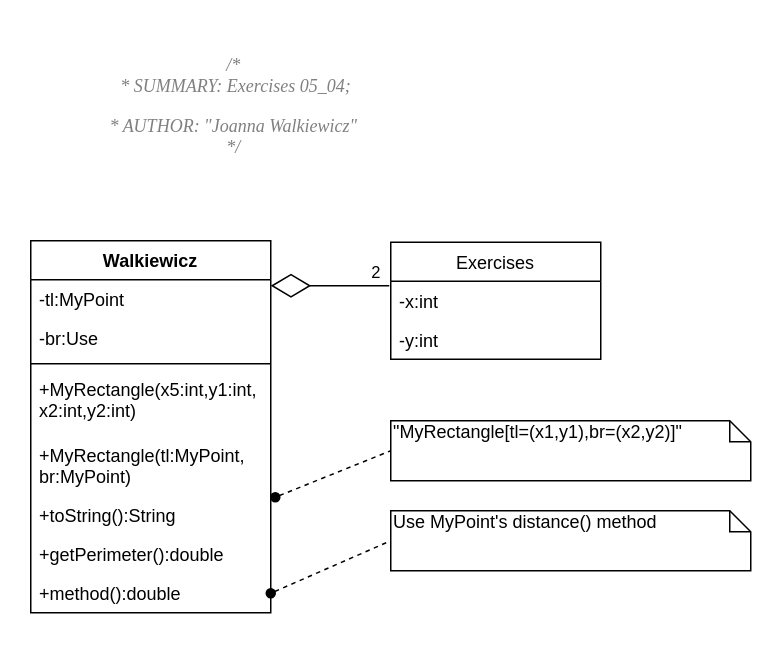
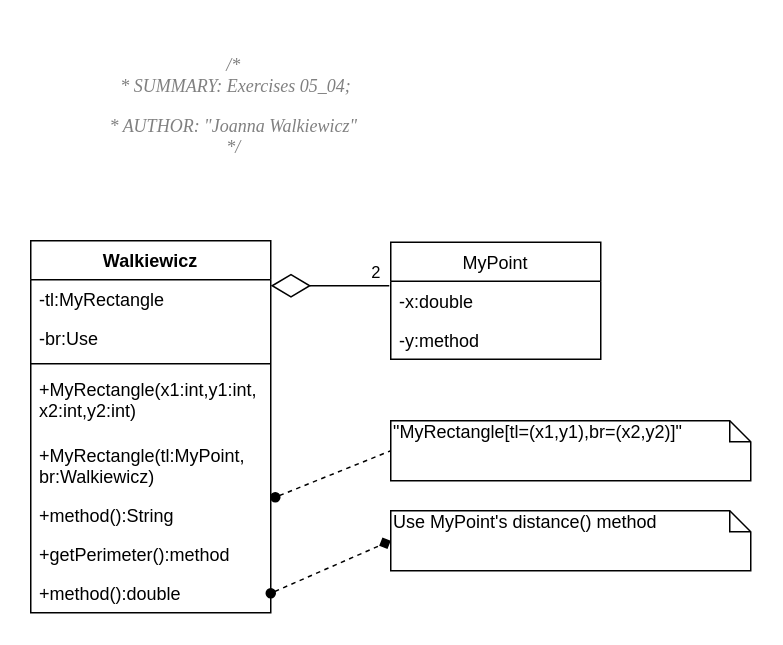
node "Exercises": label "Exercises" -> "MyPoint"
node "-tl:MyPoint": label "-tl:MyPoint" -> "-tl:MyRectangle"
node "-x:int": label "-x:int" -> "-x:double"
node "-y:int": label "-y:int" -> "-y:method"
node "+MyRectangle(x5:int,y1:int, x2:int,y2:int)": label "+MyRectangle(x5:int,y1:int, x2:int,y2:int)" -> "+MyRectangle(x1:int,y1:int, x2:int,y2:int)"
node "+MyRectangle(tl:MyPoint, br:MyPoint)": label "+MyRectangle(tl:MyPoint, br:MyPoint)" -> "+MyRectangle(tl:MyPoint, br:Walkiewicz)"
node "+toString():String": label "+toString():String" -> "+method():String"
edge "Use MyPoint's distance() method" -> "+method():double": arrowhead none -> diamond
node "+getPerimeter():double": label "+getPerimeter():double" -> "+getPerimeter():method"
